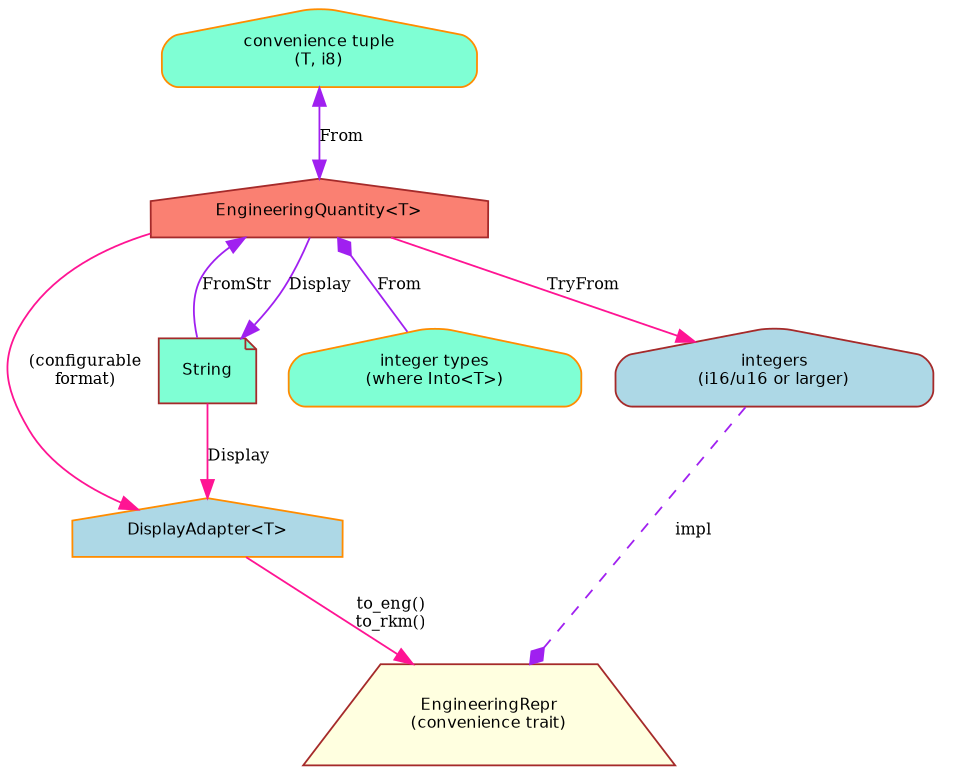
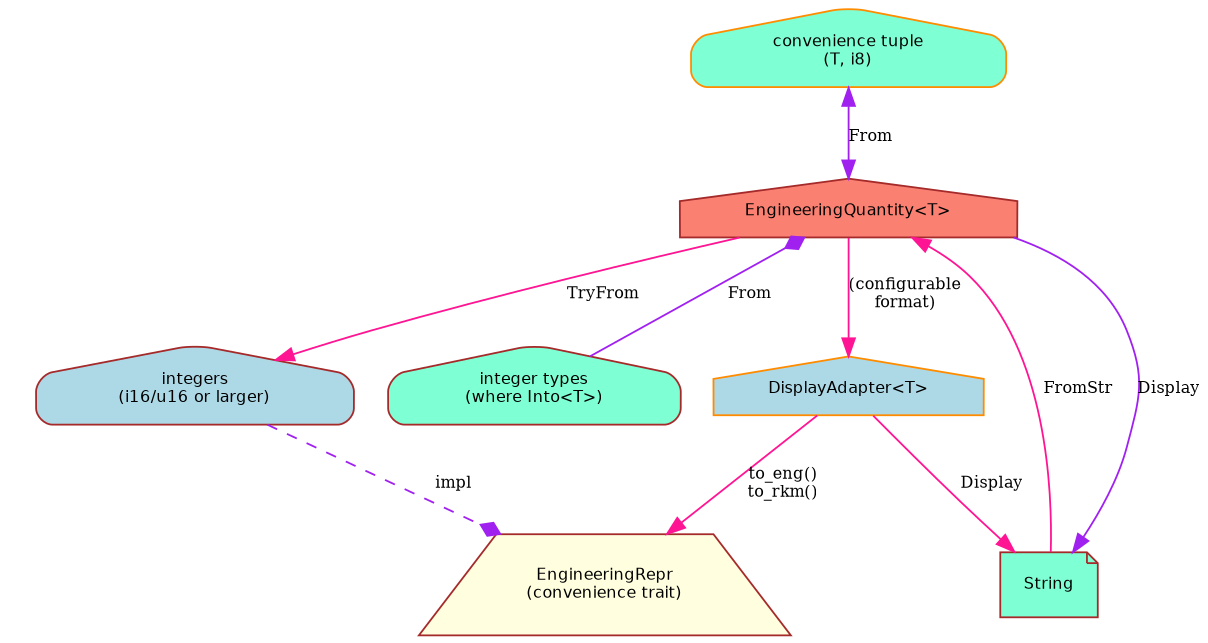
edge "String" -> "EngineeringQuantity<T>": color purple -> deeppink
node "integer types (where Into<T>)": color darkorange -> brown
edge "String" -> "DisplayAdapter<T>": reversed
